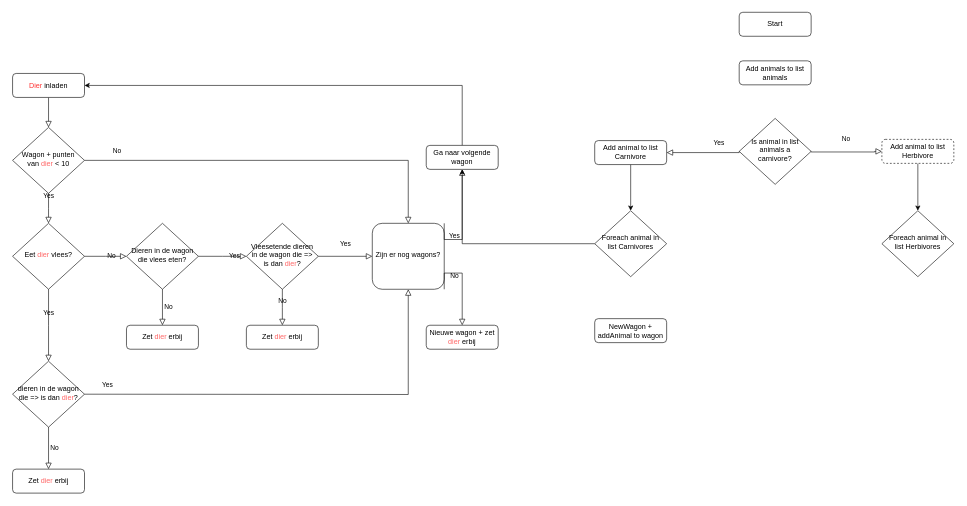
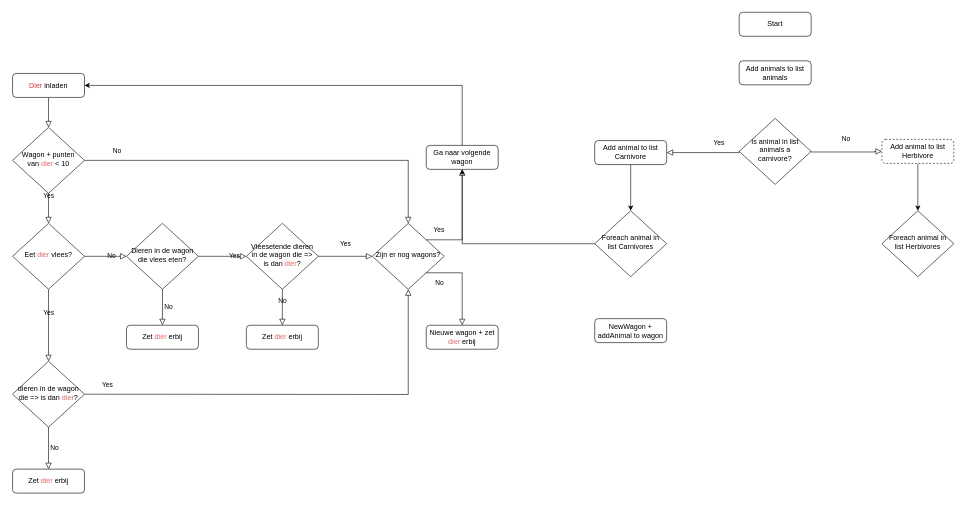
node "Zijn er nog wagons?": shape rounded rectangle -> diamond
